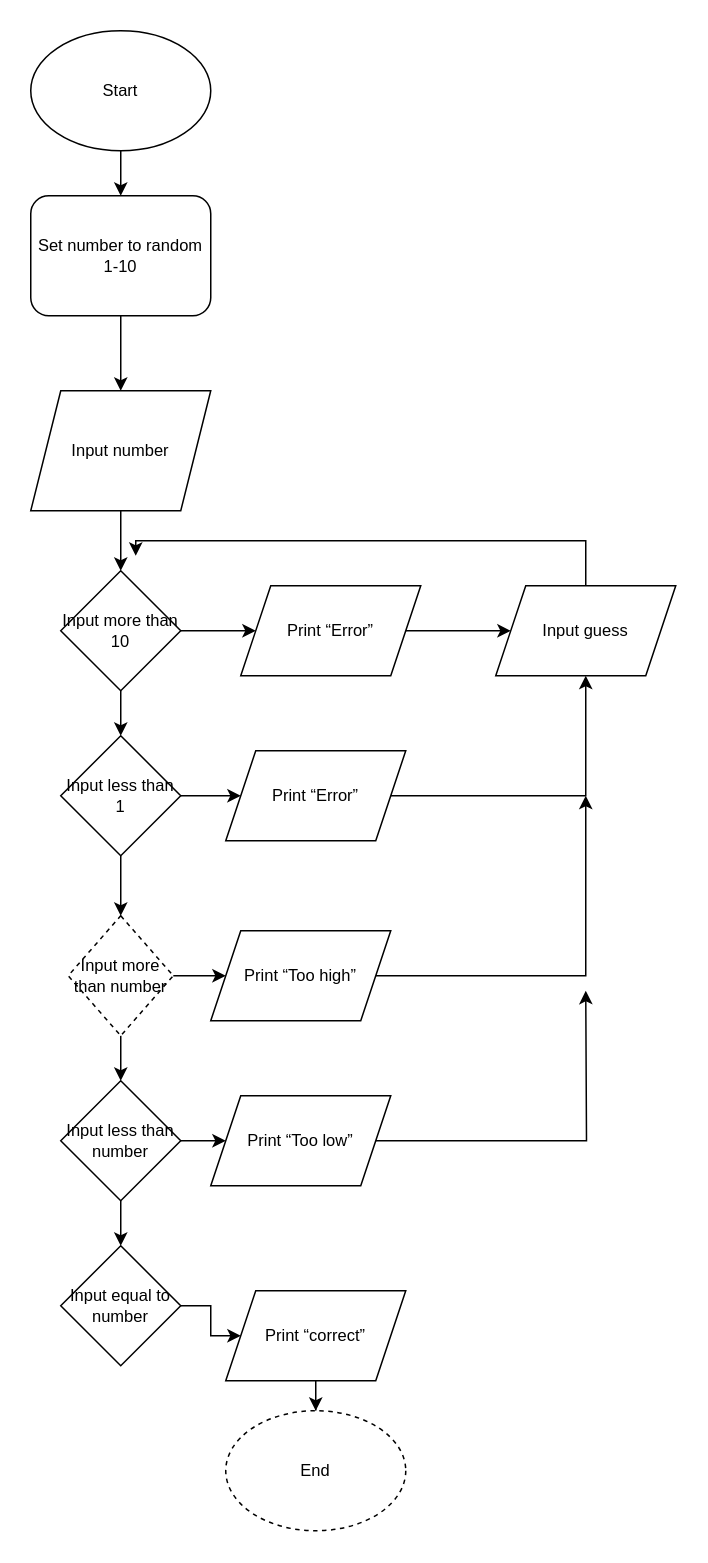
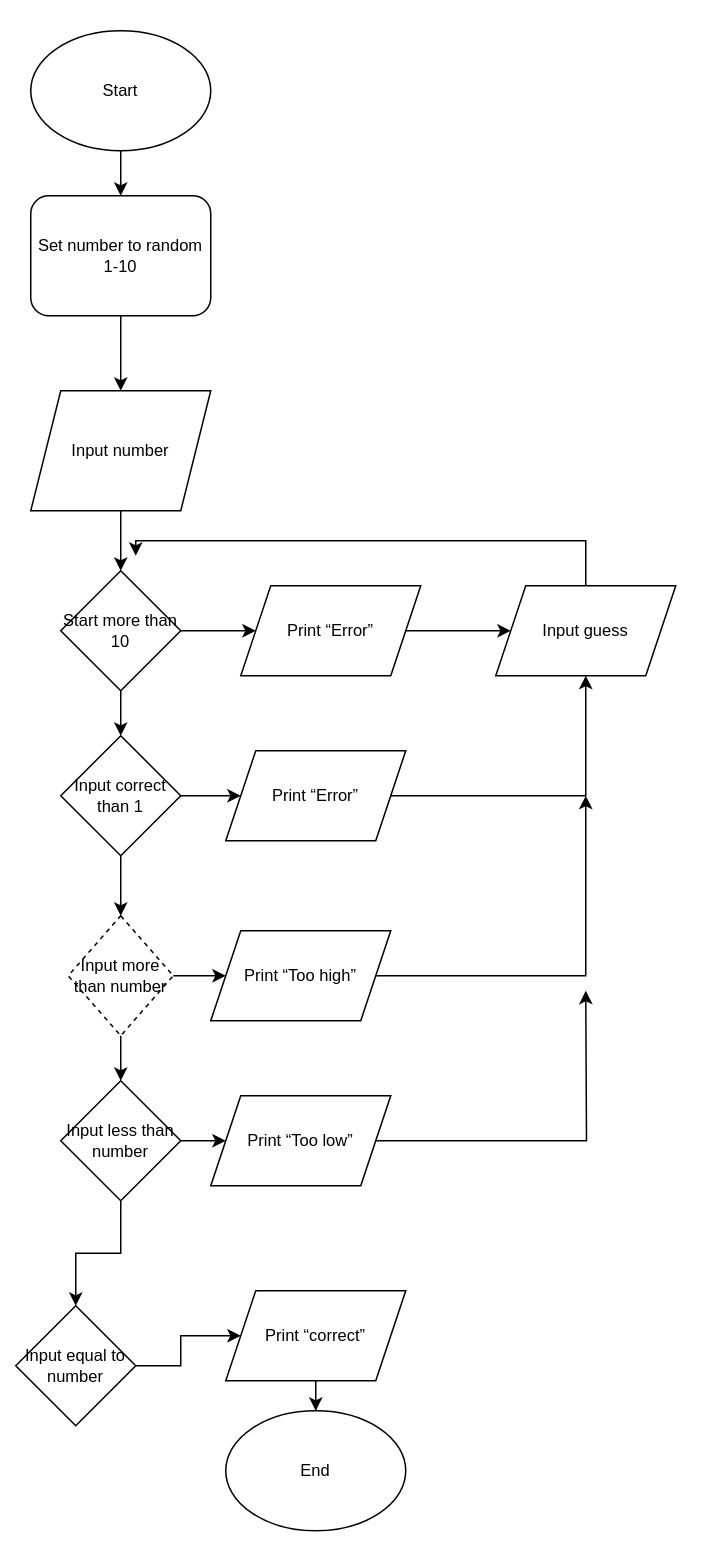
node "Input more than 10": label "Input more than 10" -> "Start more than 10"
node "Input less than 1": label "Input less than 1" -> "Input correct than 1"
node "Input equal to number": moved (121, 1306) -> (76, 1366)
node "End": style dashed -> solid
